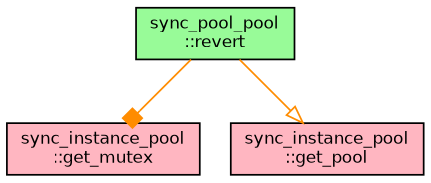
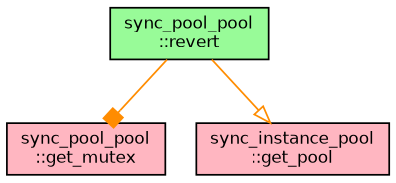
node "sync_instance_pool ::get_mutex": label "sync_instance_pool ::get_mutex" -> "sync_pool_pool ::get_mutex"
